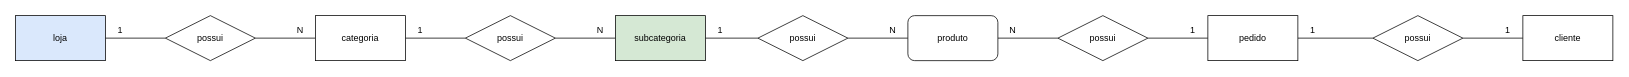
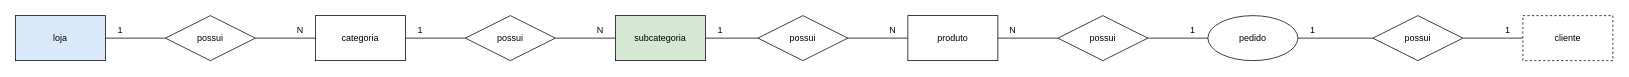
node "produto": shape rounded rectangle -> rectangle
node "pedido": shape rectangle -> ellipse
node "cliente": style solid -> dashed
